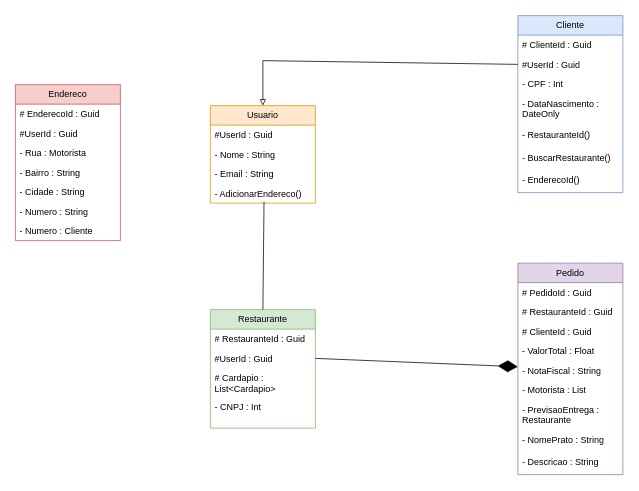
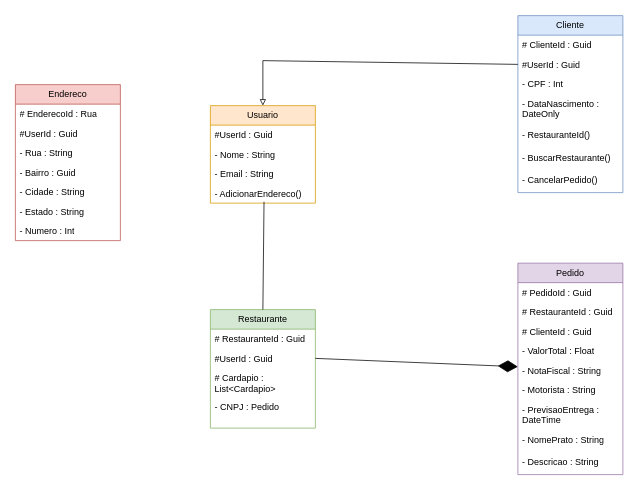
node "# EnderecoId : Guid": label "# EnderecoId : Guid" -> "# EnderecoId : Rua"
node "- Rua : Motorista": label "- Rua : Motorista" -> "- Rua : String"
node "- Bairro : String": label "- Bairro : String" -> "- Bairro : Guid"
node "- EnderecoId()": label "- EnderecoId()" -> "- CancelarPedido()"
node "- Numero : String": label "- Numero : String" -> "- Estado : String"
node "- Numero : Cliente": label "- Numero : Cliente" -> "- Numero : Int"
node "- Motorista : List": label "- Motorista : List" -> "- Motorista : String"
node "- CNPJ : Int": label "- CNPJ : Int" -> "- CNPJ : Pedido"
node "- PrevisaoEntrega : Restaurante": label "- PrevisaoEntrega : Restaurante" -> "- PrevisaoEntrega : DateTime"
